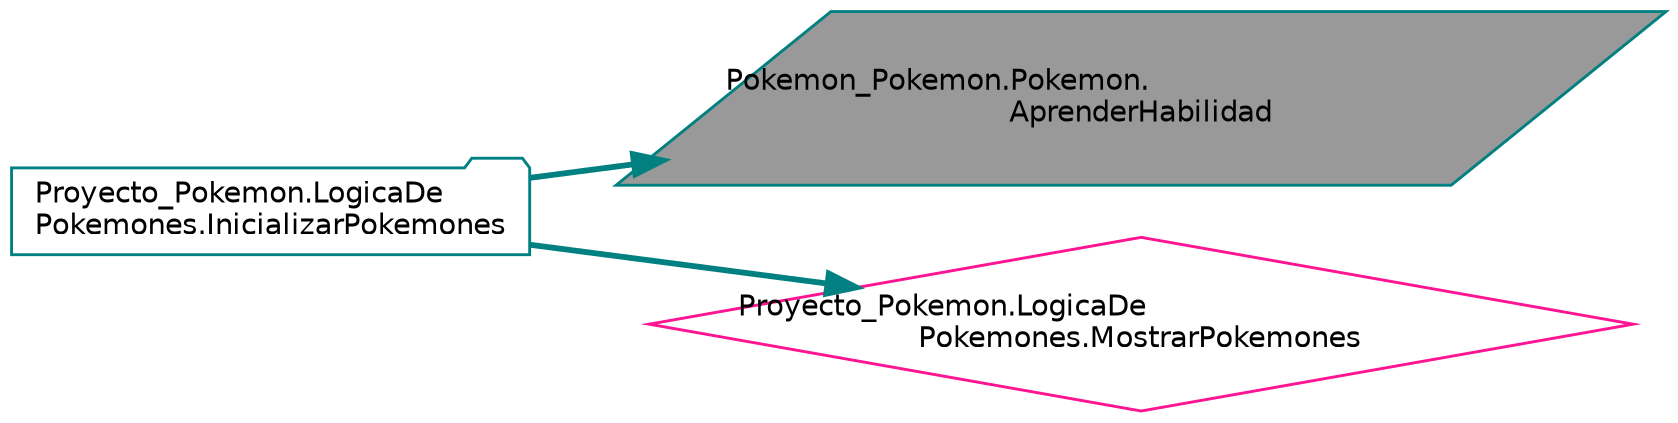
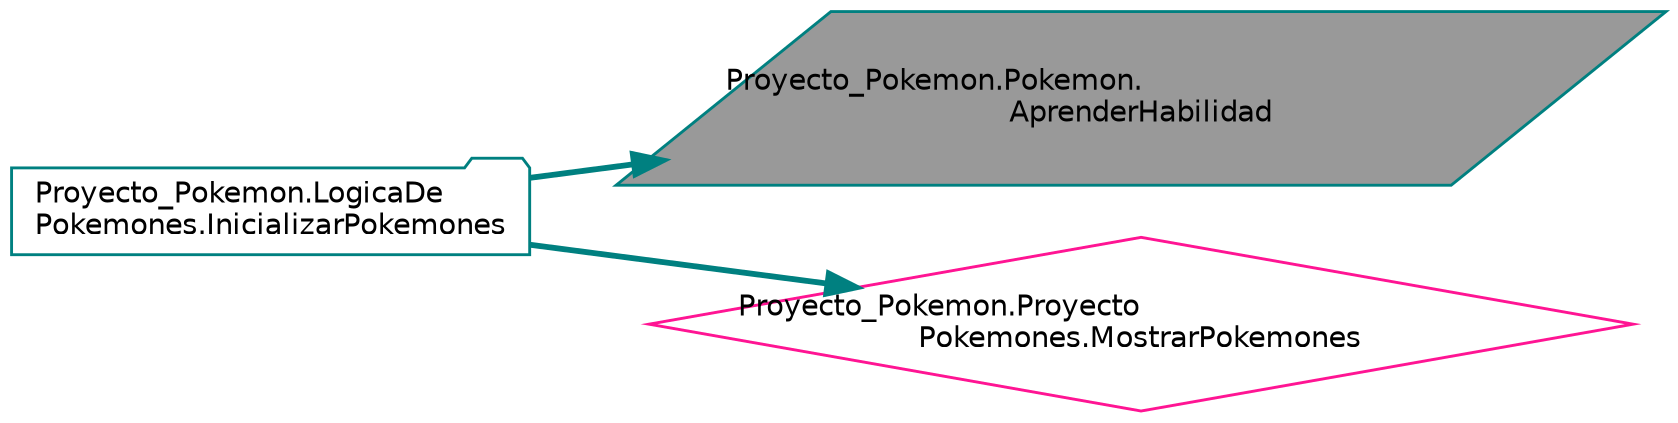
node "Pokemon_Pokemon.Pokemon. AprenderHabilidad": label "Pokemon_Pokemon.Pokemon. AprenderHabilidad" -> "Proyecto_Pokemon.Pokemon. AprenderHabilidad"
node "Proyecto_Pokemon.LogicaDe Pokemones.MostrarPokemones": label "Proyecto_Pokemon.LogicaDe Pokemones.MostrarPokemones" -> "Proyecto_Pokemon.Proyecto Pokemones.MostrarPokemones"
